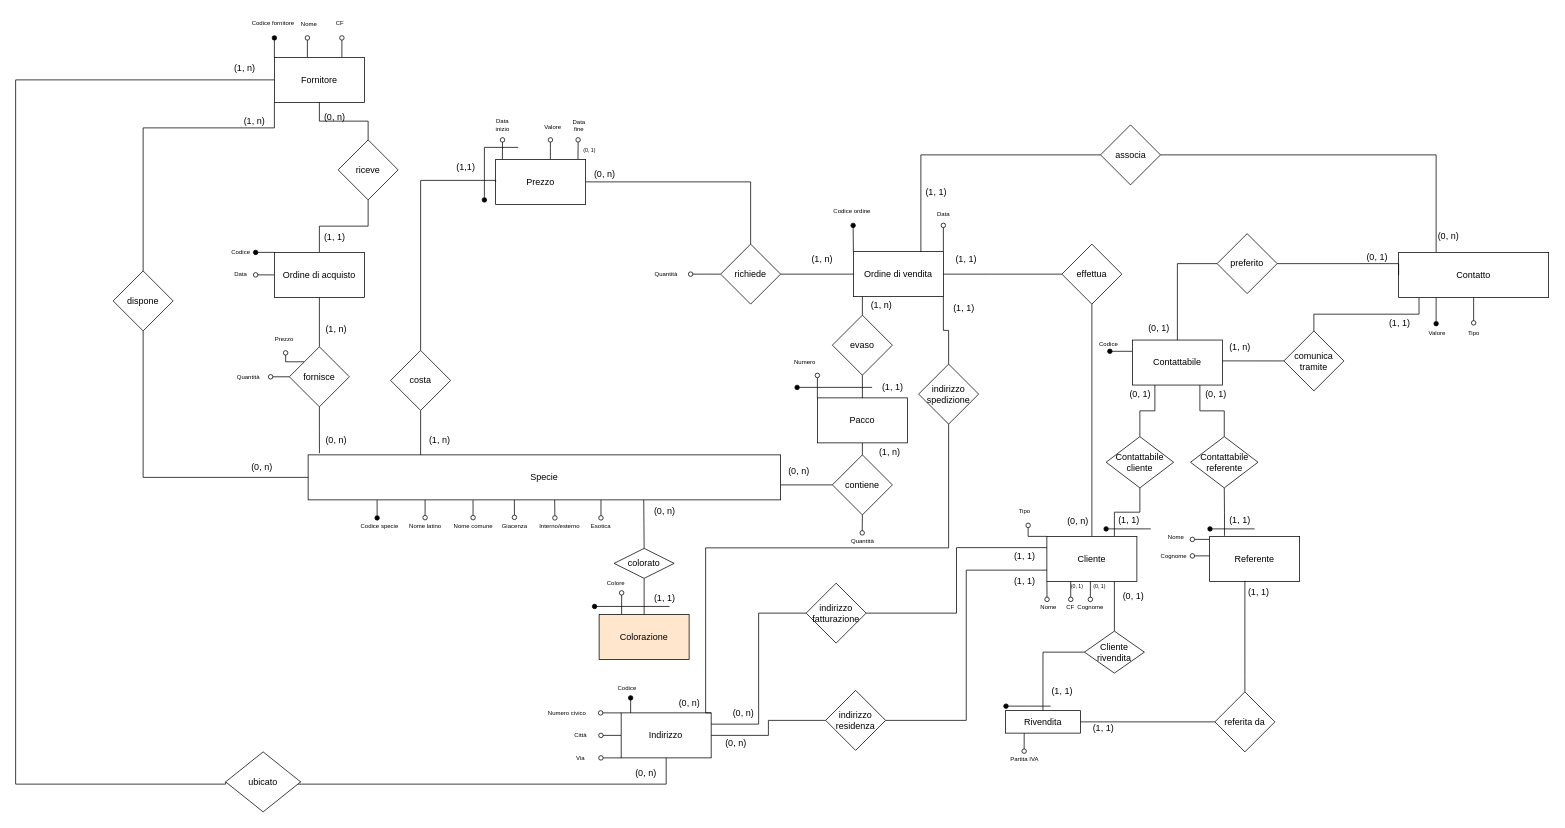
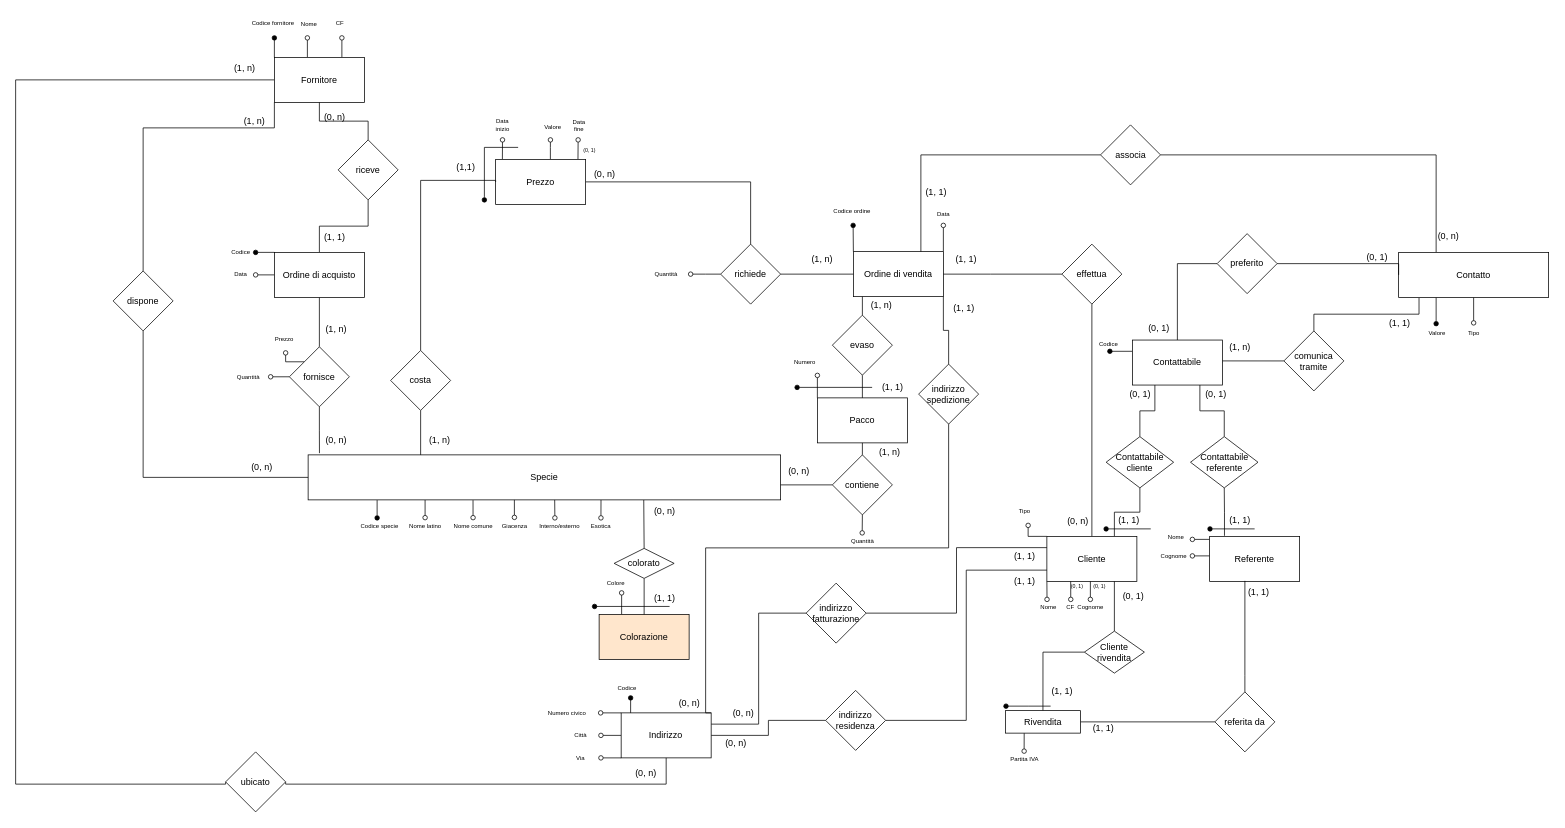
node "ubicato": size 75x60 -> 60x60
